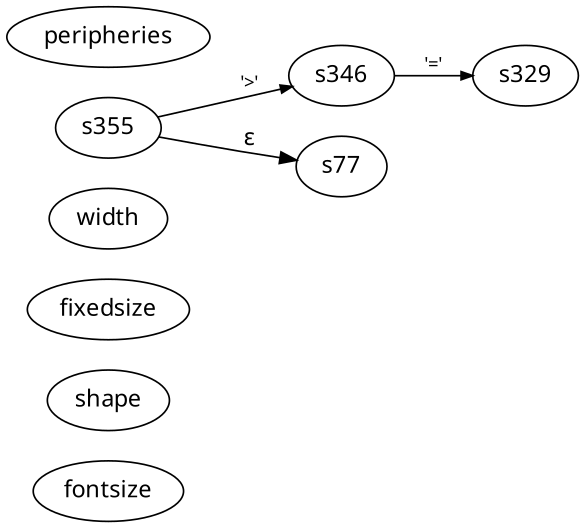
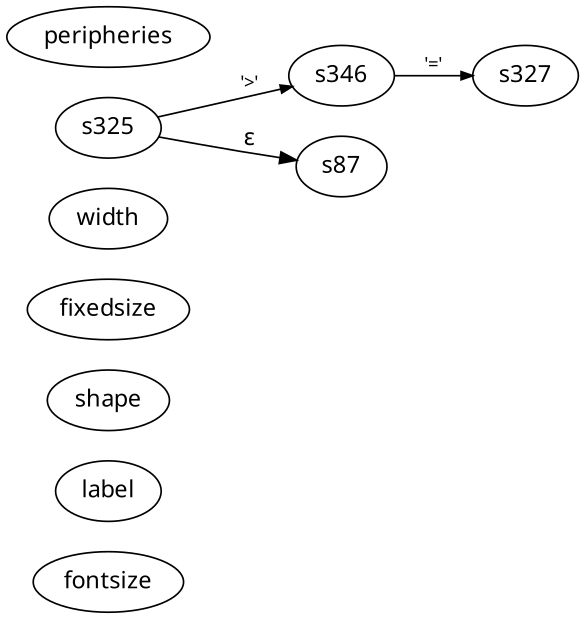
node "s329": label "s329" -> "s327"
node "s355": label "s355" -> "s325"
node "s77": label "s77" -> "s87"
node "label": added
